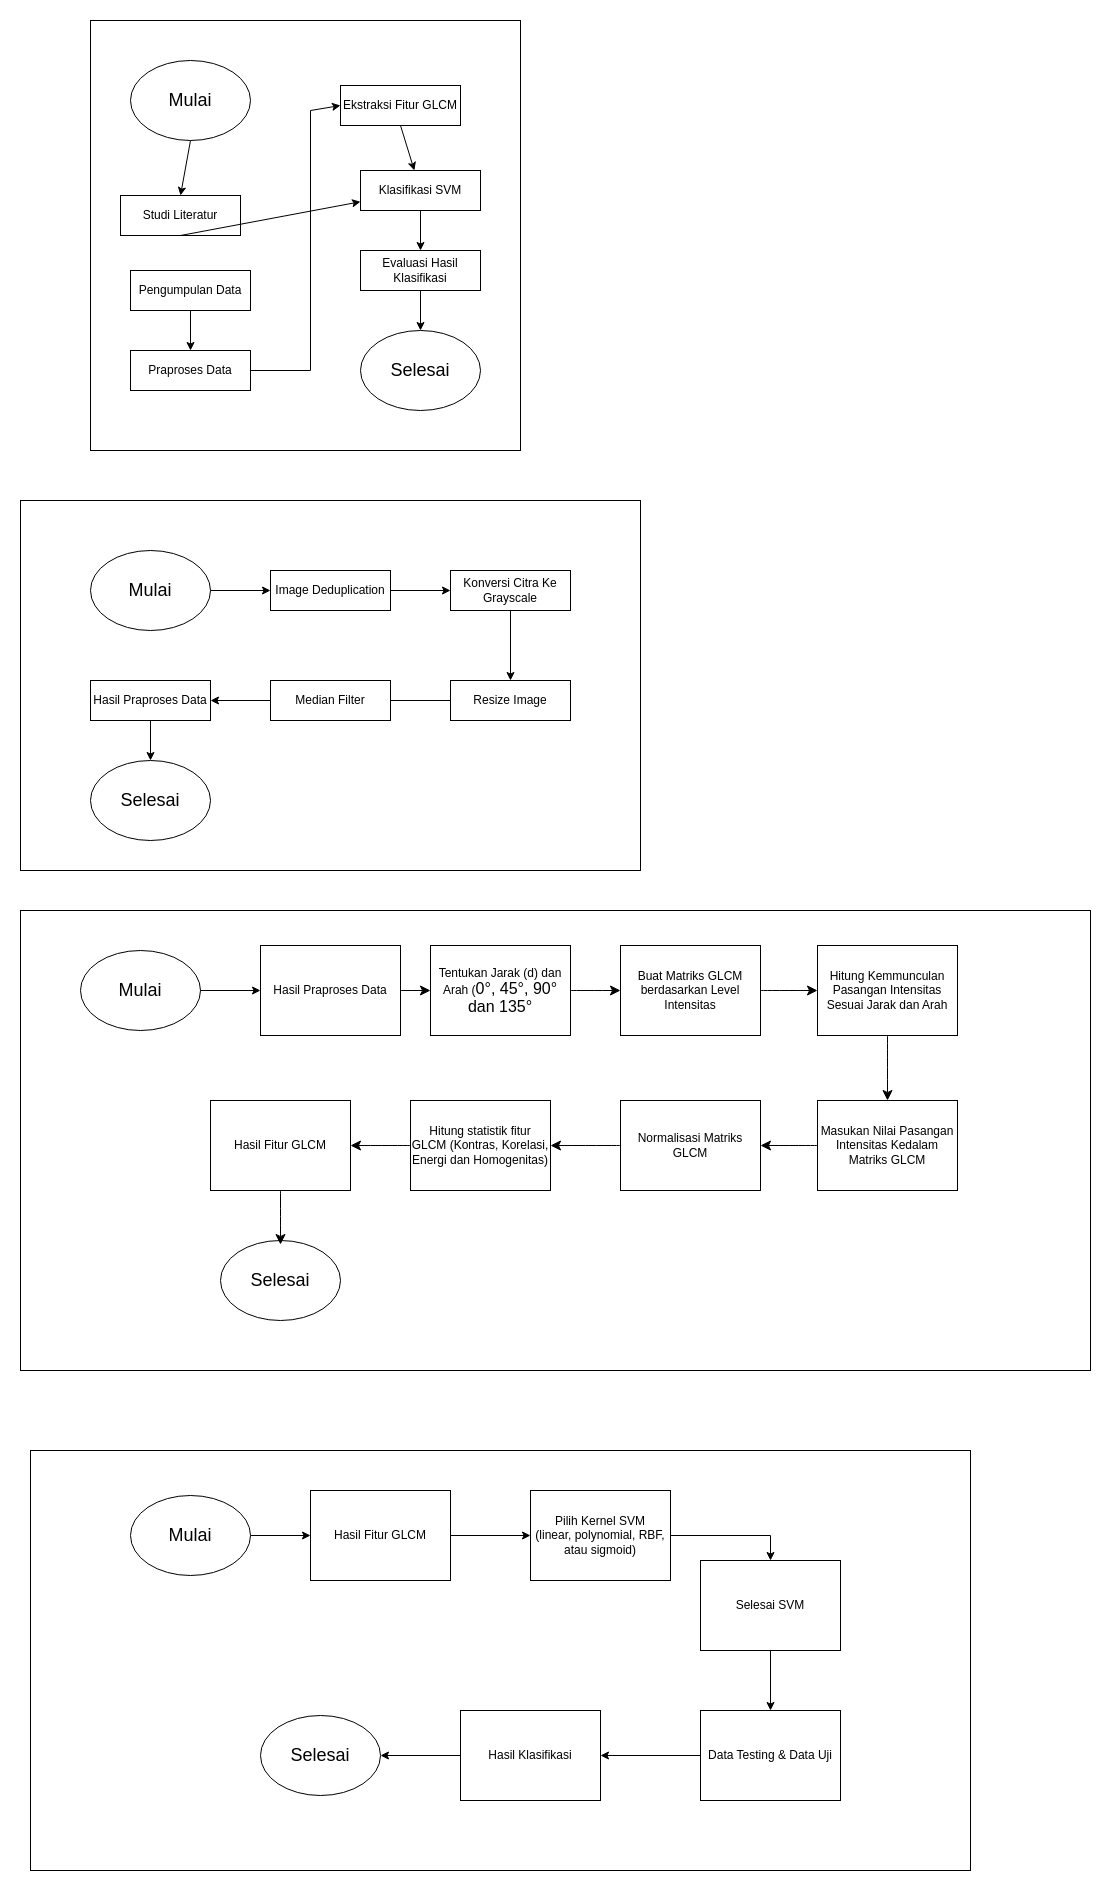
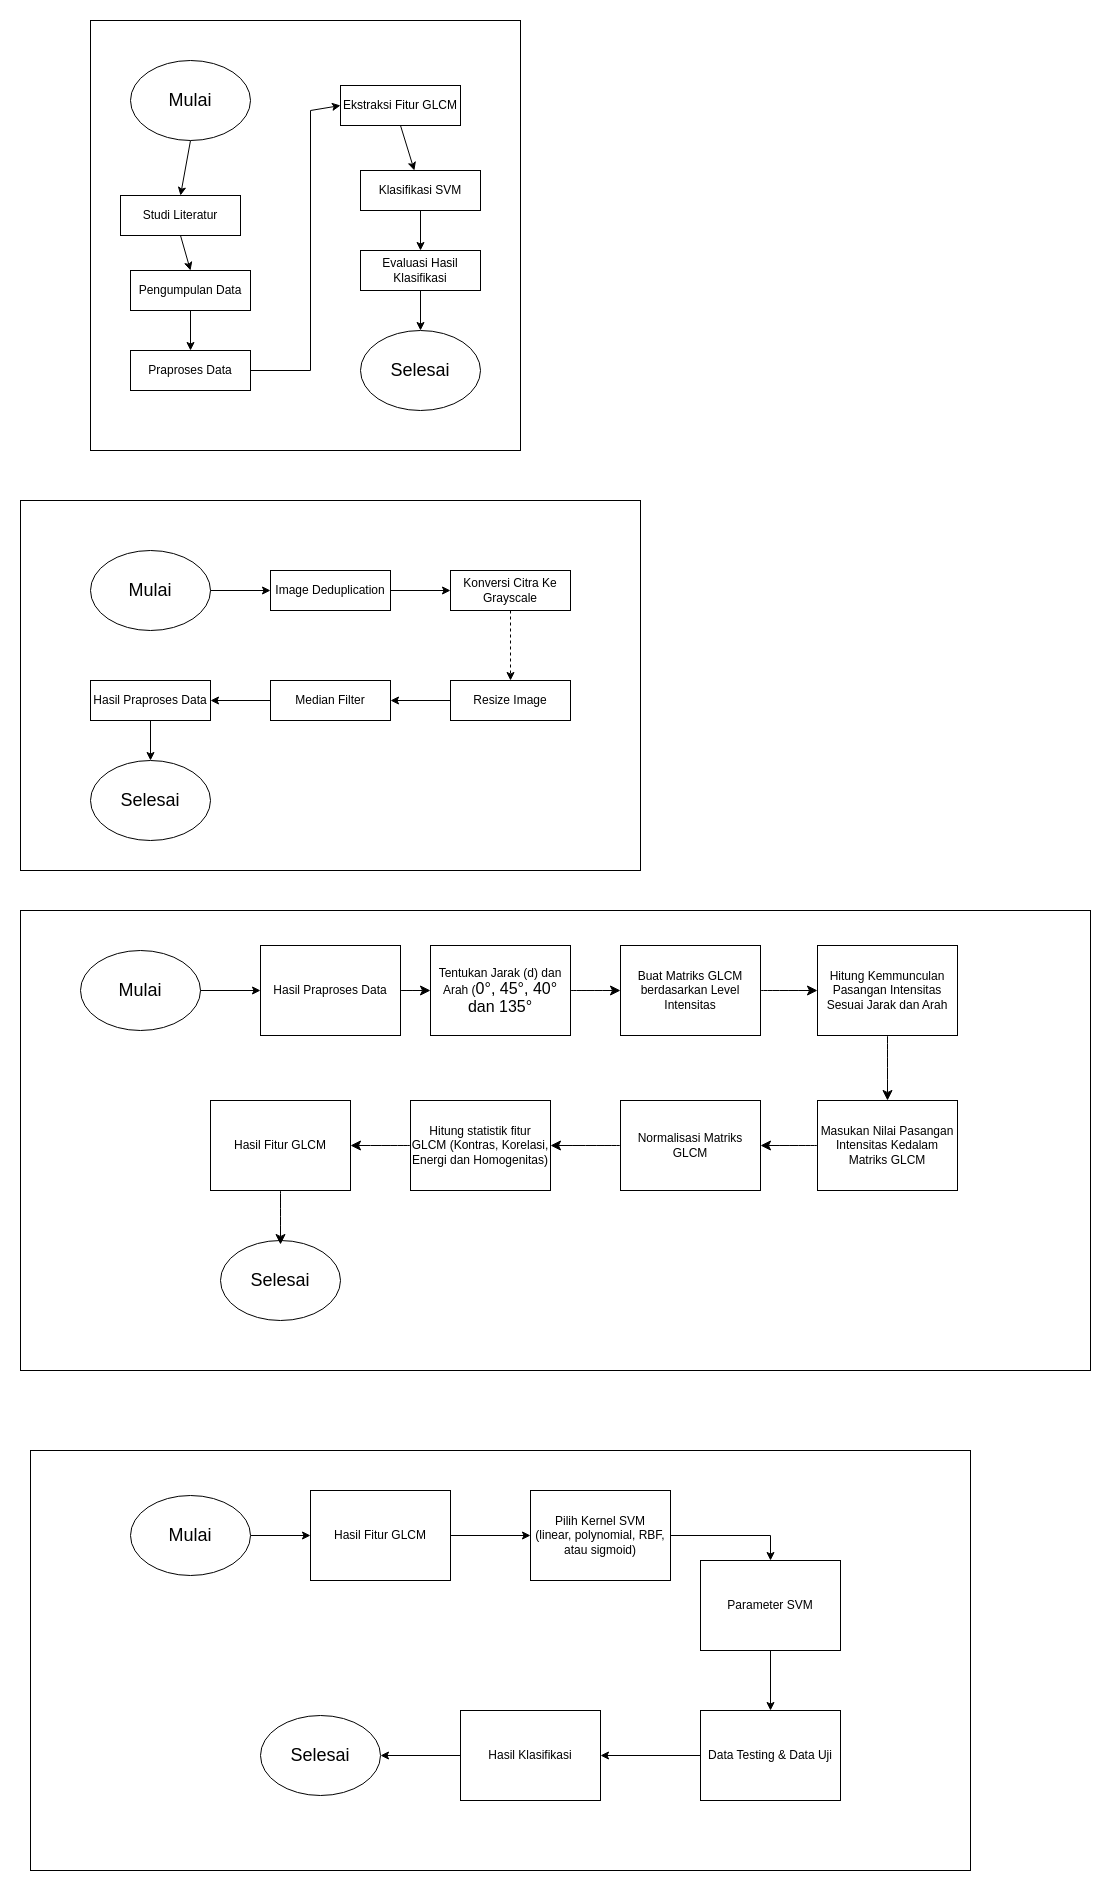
edge "Studi Literatur" -> "Klasifikasi SVM": now "Studi Literatur" -> "Pengumpulan Data"
edge "Konversi Citra Ke Grayscale" -> "Resize Image": style solid -> dashed
edge "Median Filter" -- "Resize Image": arrowhead none -> classic
node "Tentukan Jarak (d) dan Arah (0°, 45°, 90° dan 135°": label "Tentukan Jarak (d) dan Arah (0°, 45°, 90° dan 135°" -> "Tentukan Jarak (d) dan Arah (0°, 45°, 40° dan 135°"
node "Selesai SVM": label "Selesai SVM" -> "Parameter SVM"
